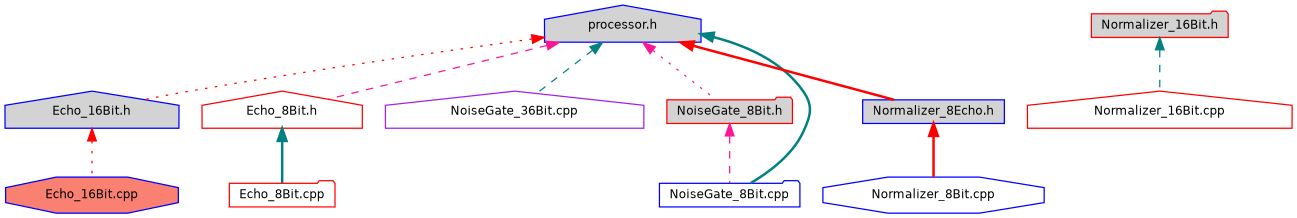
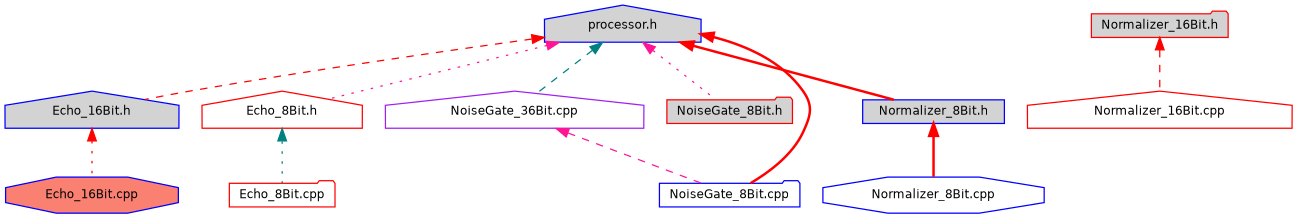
edge "Echo_16Bit.h" -> "processor.h": style dotted -> dashed
edge "Normalizer_16Bit.cpp" -> "Normalizer_16Bit.h": color teal -> red
edge "Echo_8Bit.h" -> "processor.h": style dashed -> dotted
edge "NoiseGate_8Bit.cpp" -> "processor.h": color teal -> red
node "Normalizer_8Echo.h": label "Normalizer_8Echo.h" -> "Normalizer_8Bit.h"
edge "NoiseGate_8Bit.cpp" -> "NoiseGate_8Bit.h": now "NoiseGate_8Bit.cpp" -> "NoiseGate_36Bit.cpp"
edge "Echo_8Bit.cpp" -> "Echo_8Bit.h": style bold -> dotted
